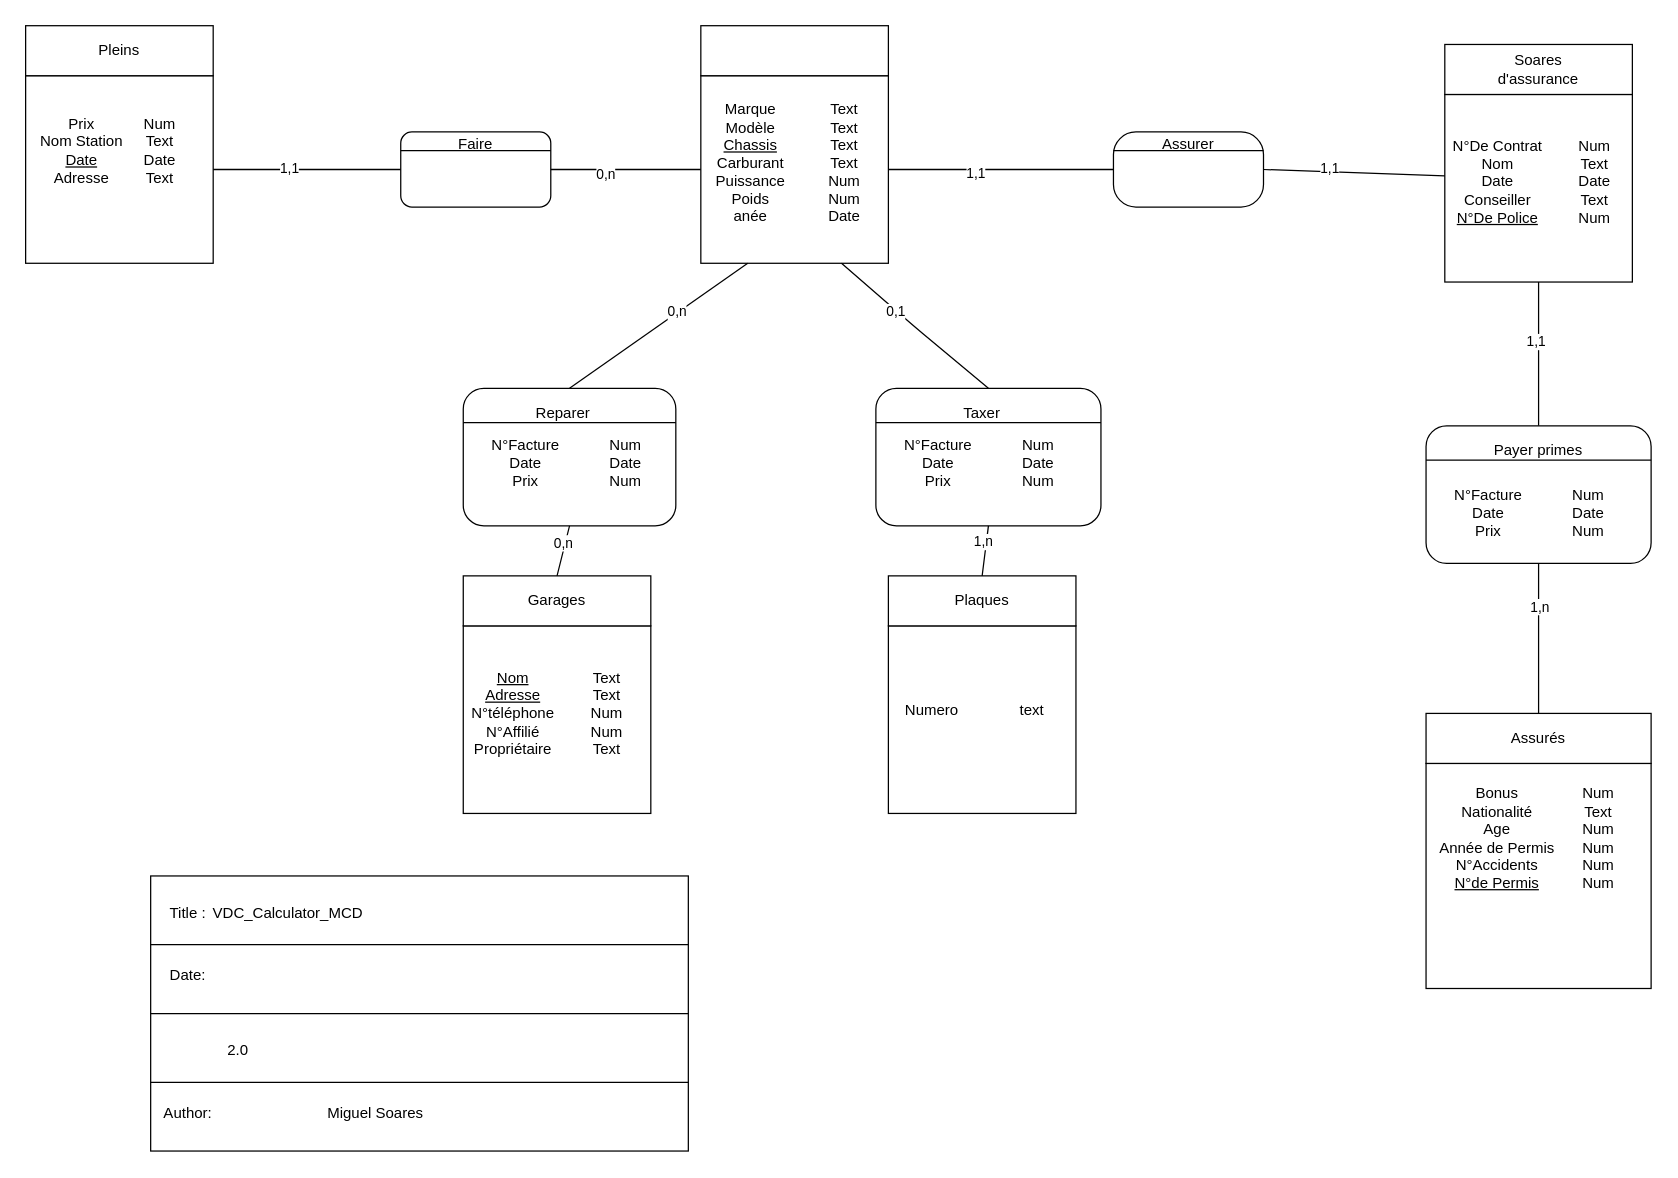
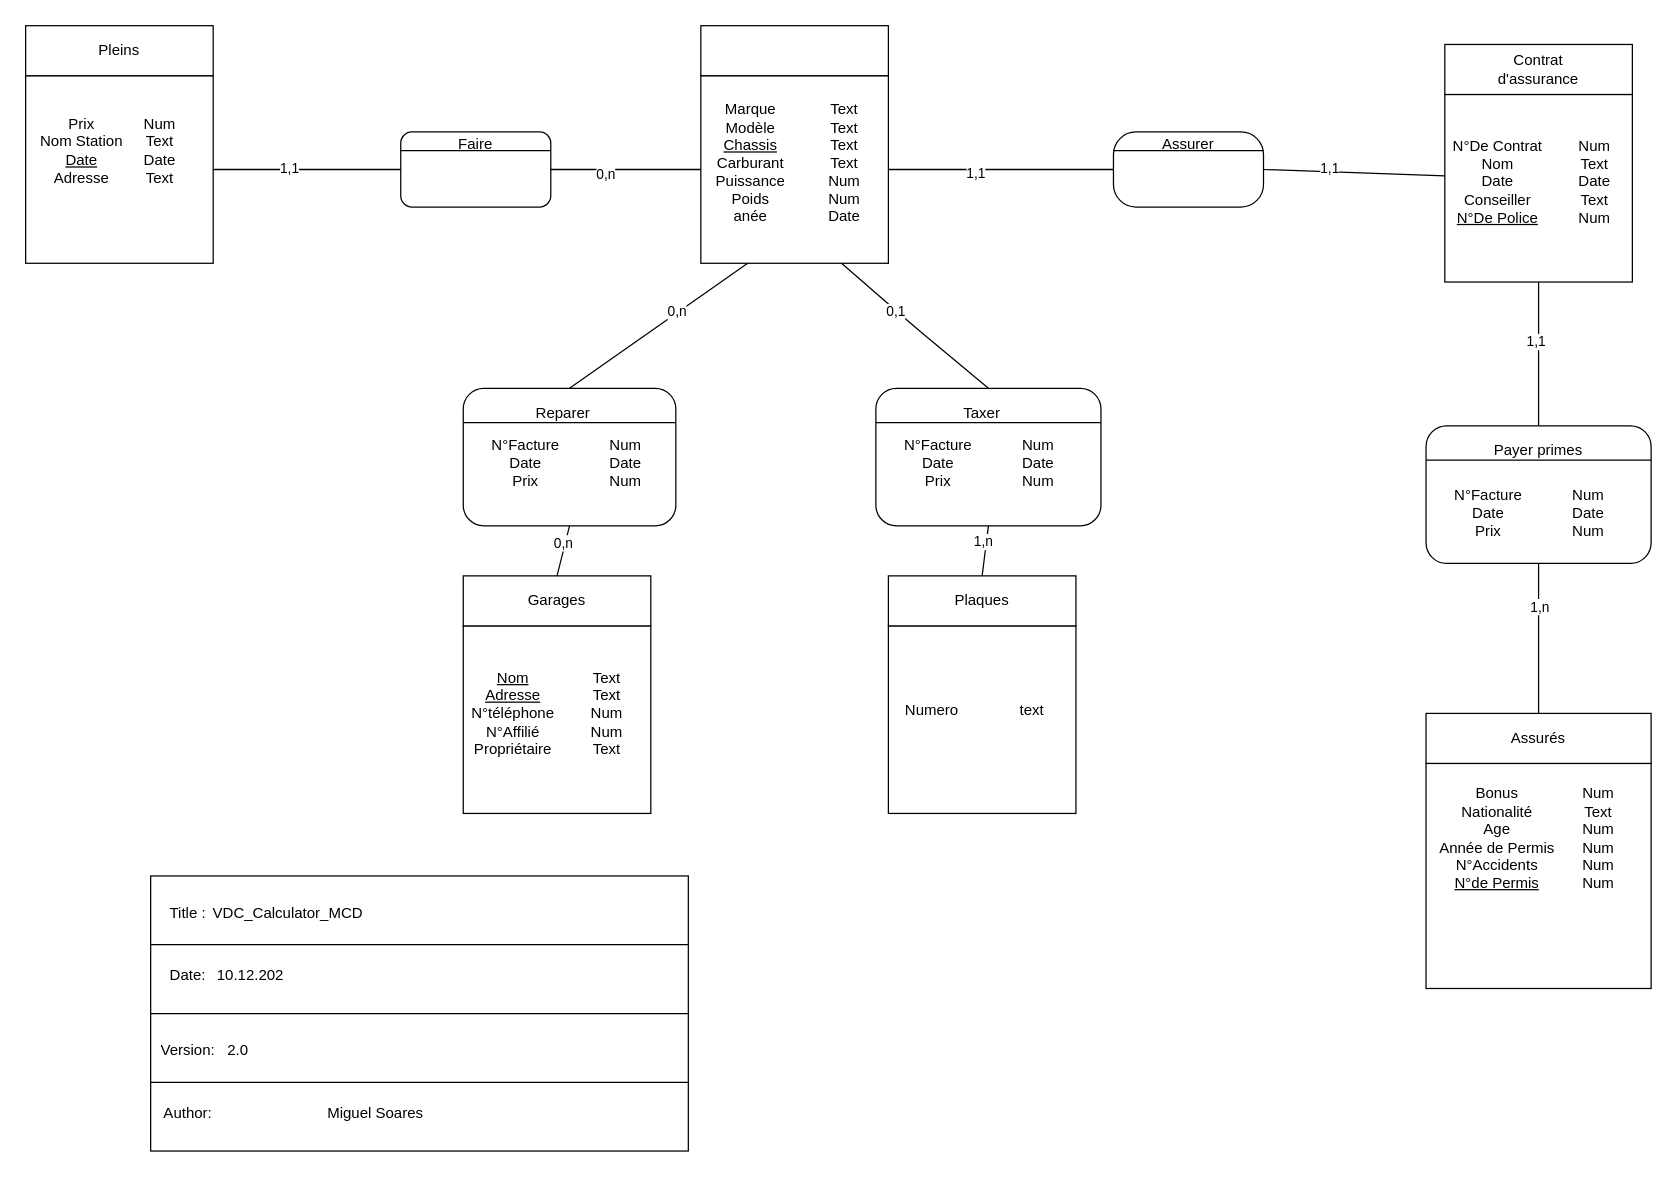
node "Soares d'assurance": label "Soares d'assurance" -> "Contrat d'assurance"
node "10.12.202": added
node "Version:": added
